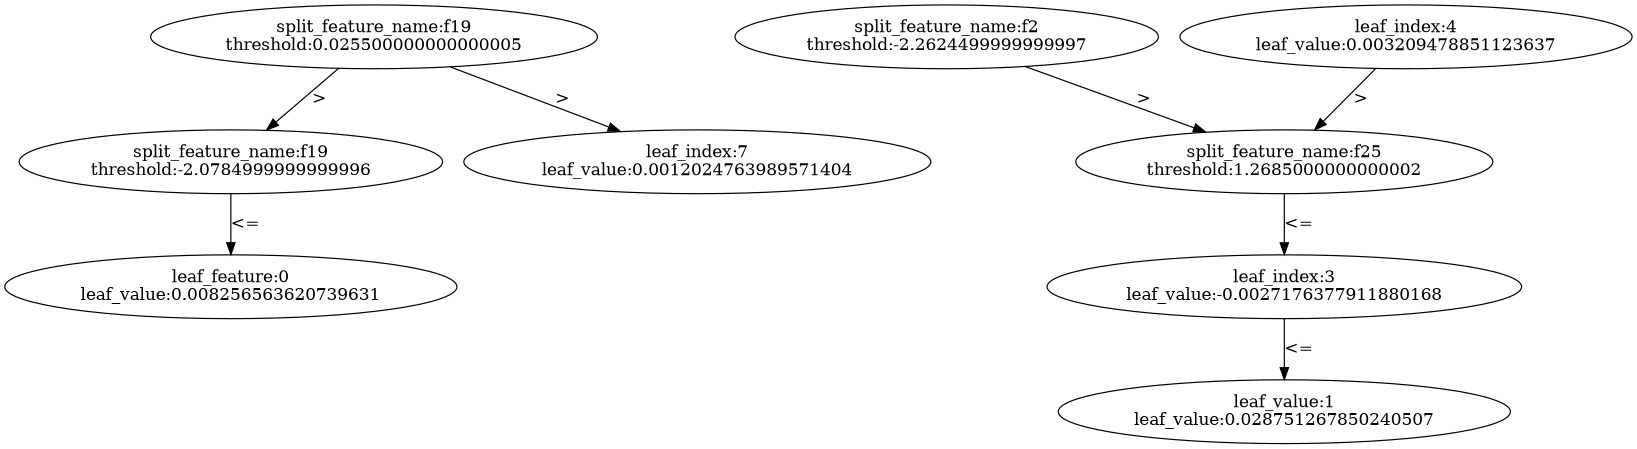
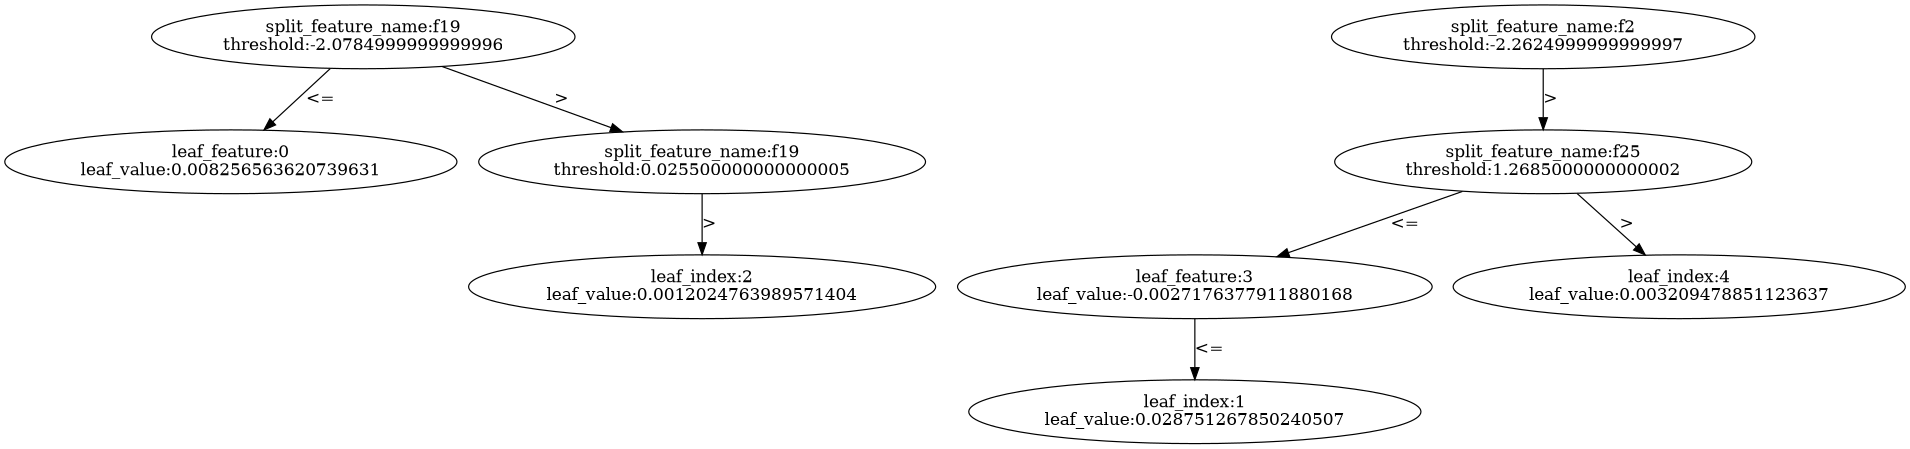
node "split_feature_name:f2 threshold:-2.2624499999999997": label "split_feature_name:f2 threshold:-2.2624499999999997" -> "split_feature_name:f2 threshold:-2.2624999999999997"
edge "split_feature_name:f19 threshold:0.025500000000000005" -> "split_feature_name:f19 threshold:-2.0784999999999996": reversed
edge "leaf_index:4 leaf_value:0.003209478851123637" -> "split_feature_name:f25 threshold:1.2685000000000002": reversed
node "leaf_index:7 leaf_value:0.0012024763989571404": label "leaf_index:7 leaf_value:0.0012024763989571404" -> "leaf_index:2 leaf_value:0.0012024763989571404"
node "leaf_index:3 leaf_value:-0.0027176377911880168": label "leaf_index:3 leaf_value:-0.0027176377911880168" -> "leaf_feature:3 leaf_value:-0.0027176377911880168"
node "leaf_value:1 leaf_value:0.028751267850240507": label "leaf_value:1 leaf_value:0.028751267850240507" -> "leaf_index:1 leaf_value:0.028751267850240507"
